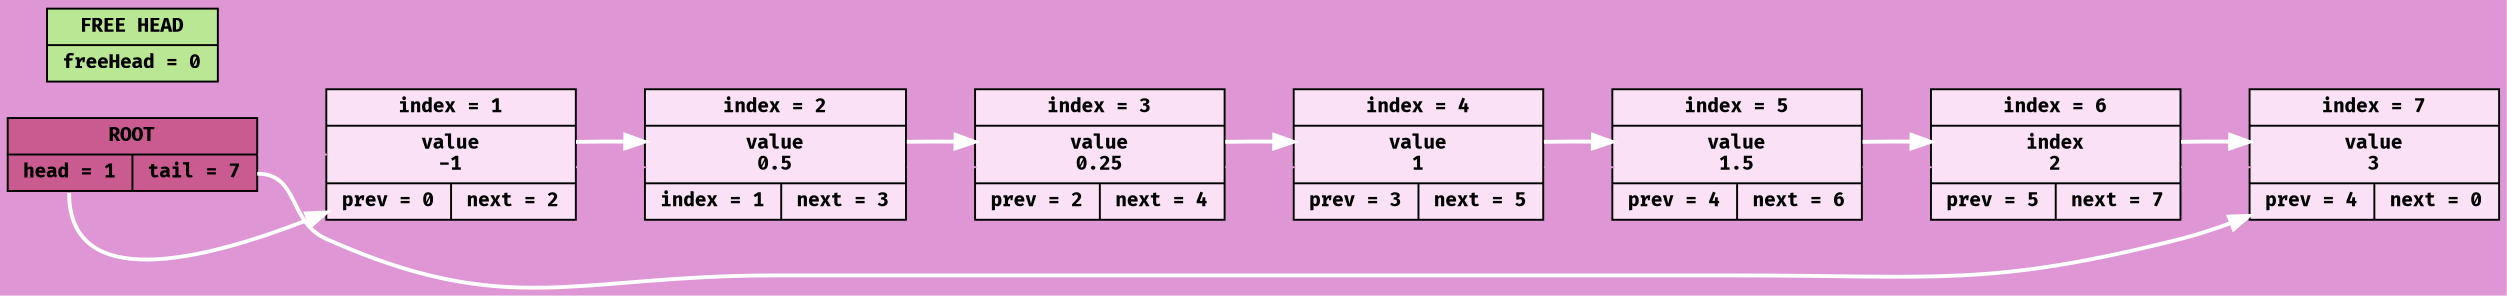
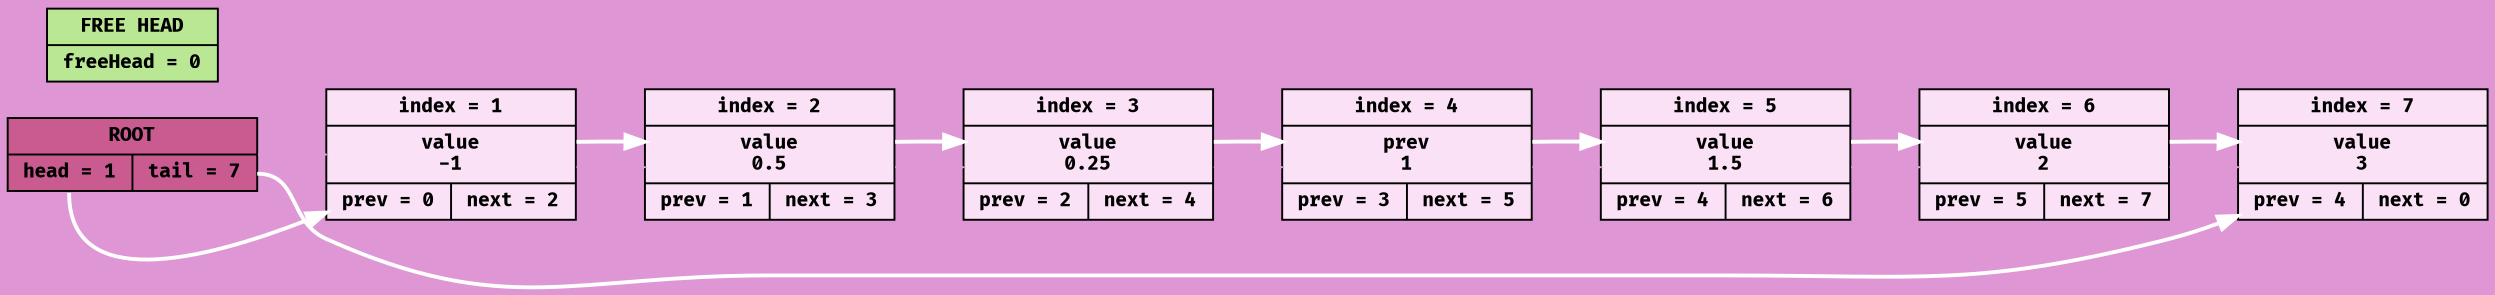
node "index = 4": text "value" -> "prev"
node "index = 6": text "index" -> "value"
node "index = 2": text "index = 1" -> "prev = 1"
